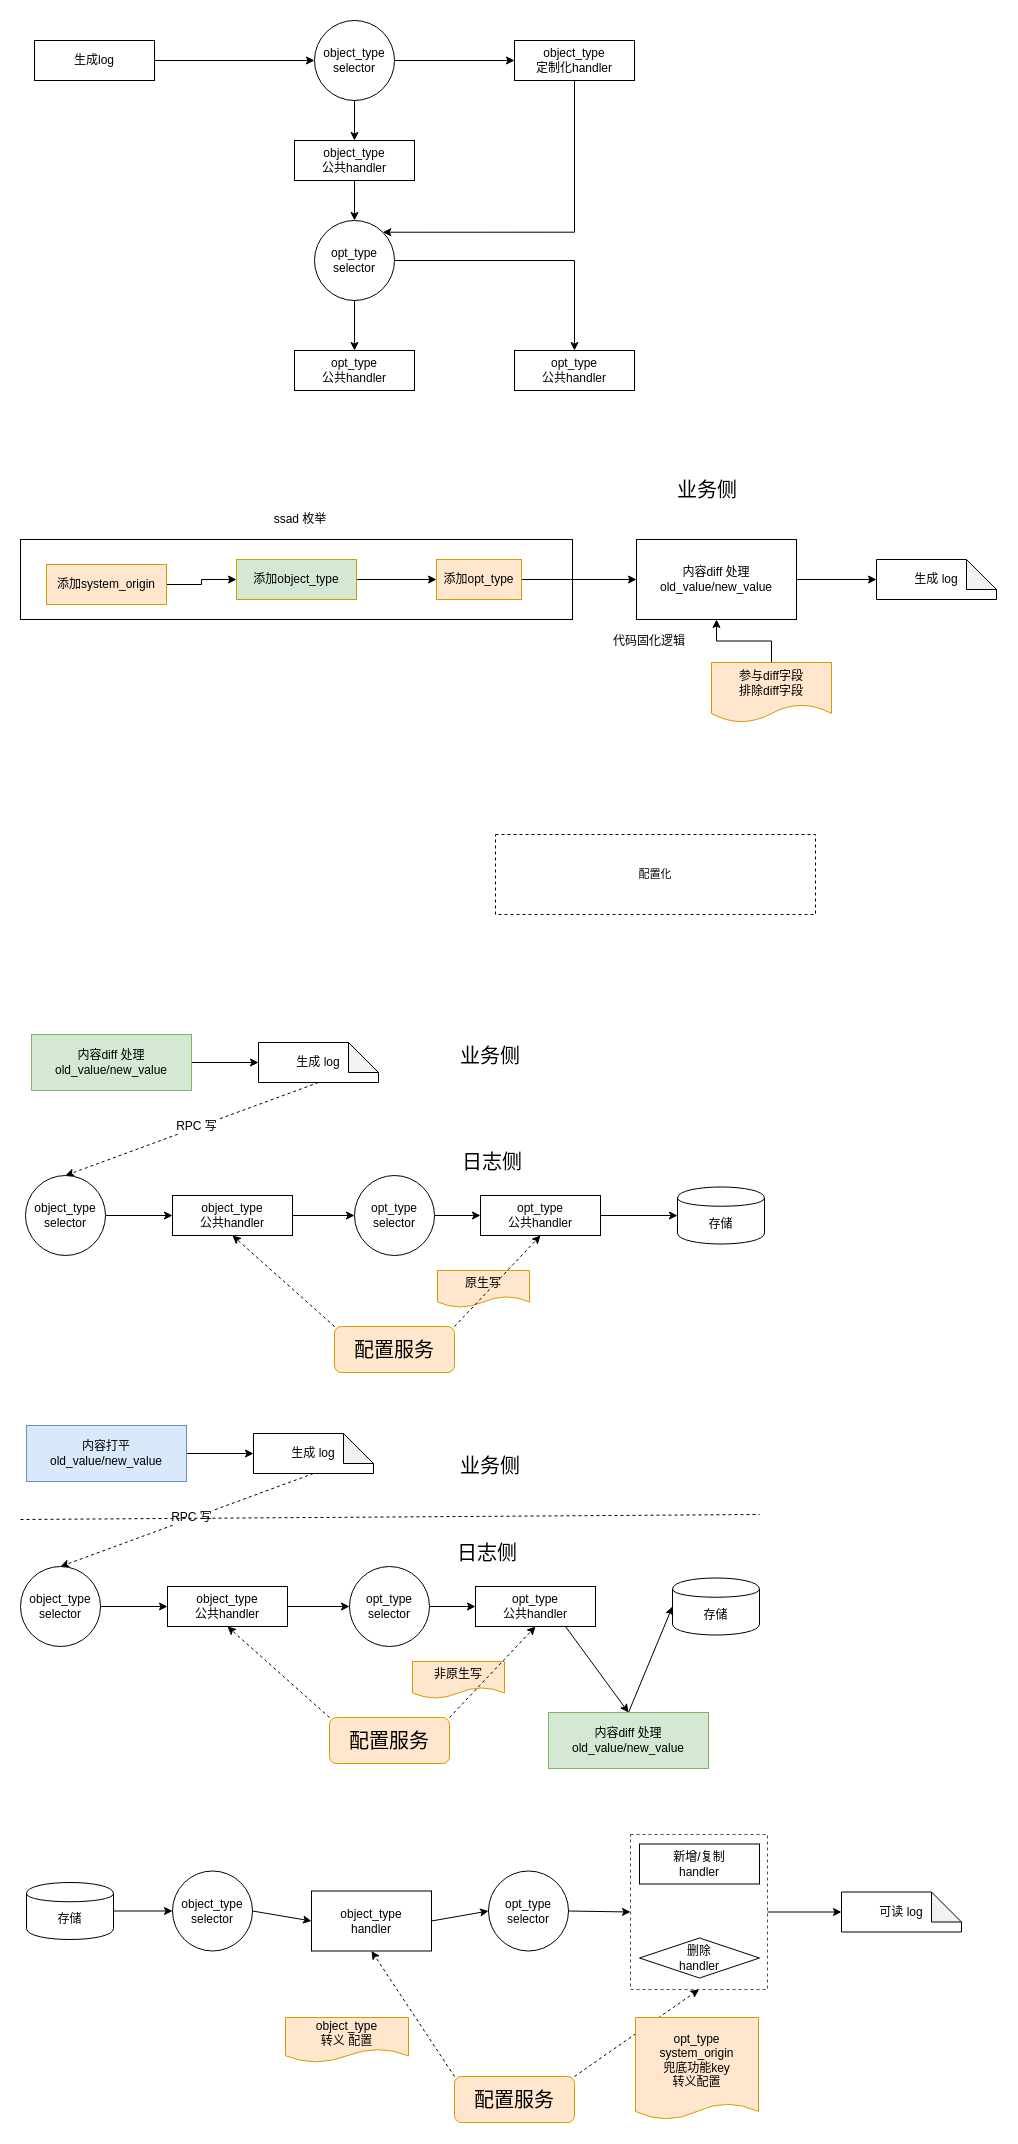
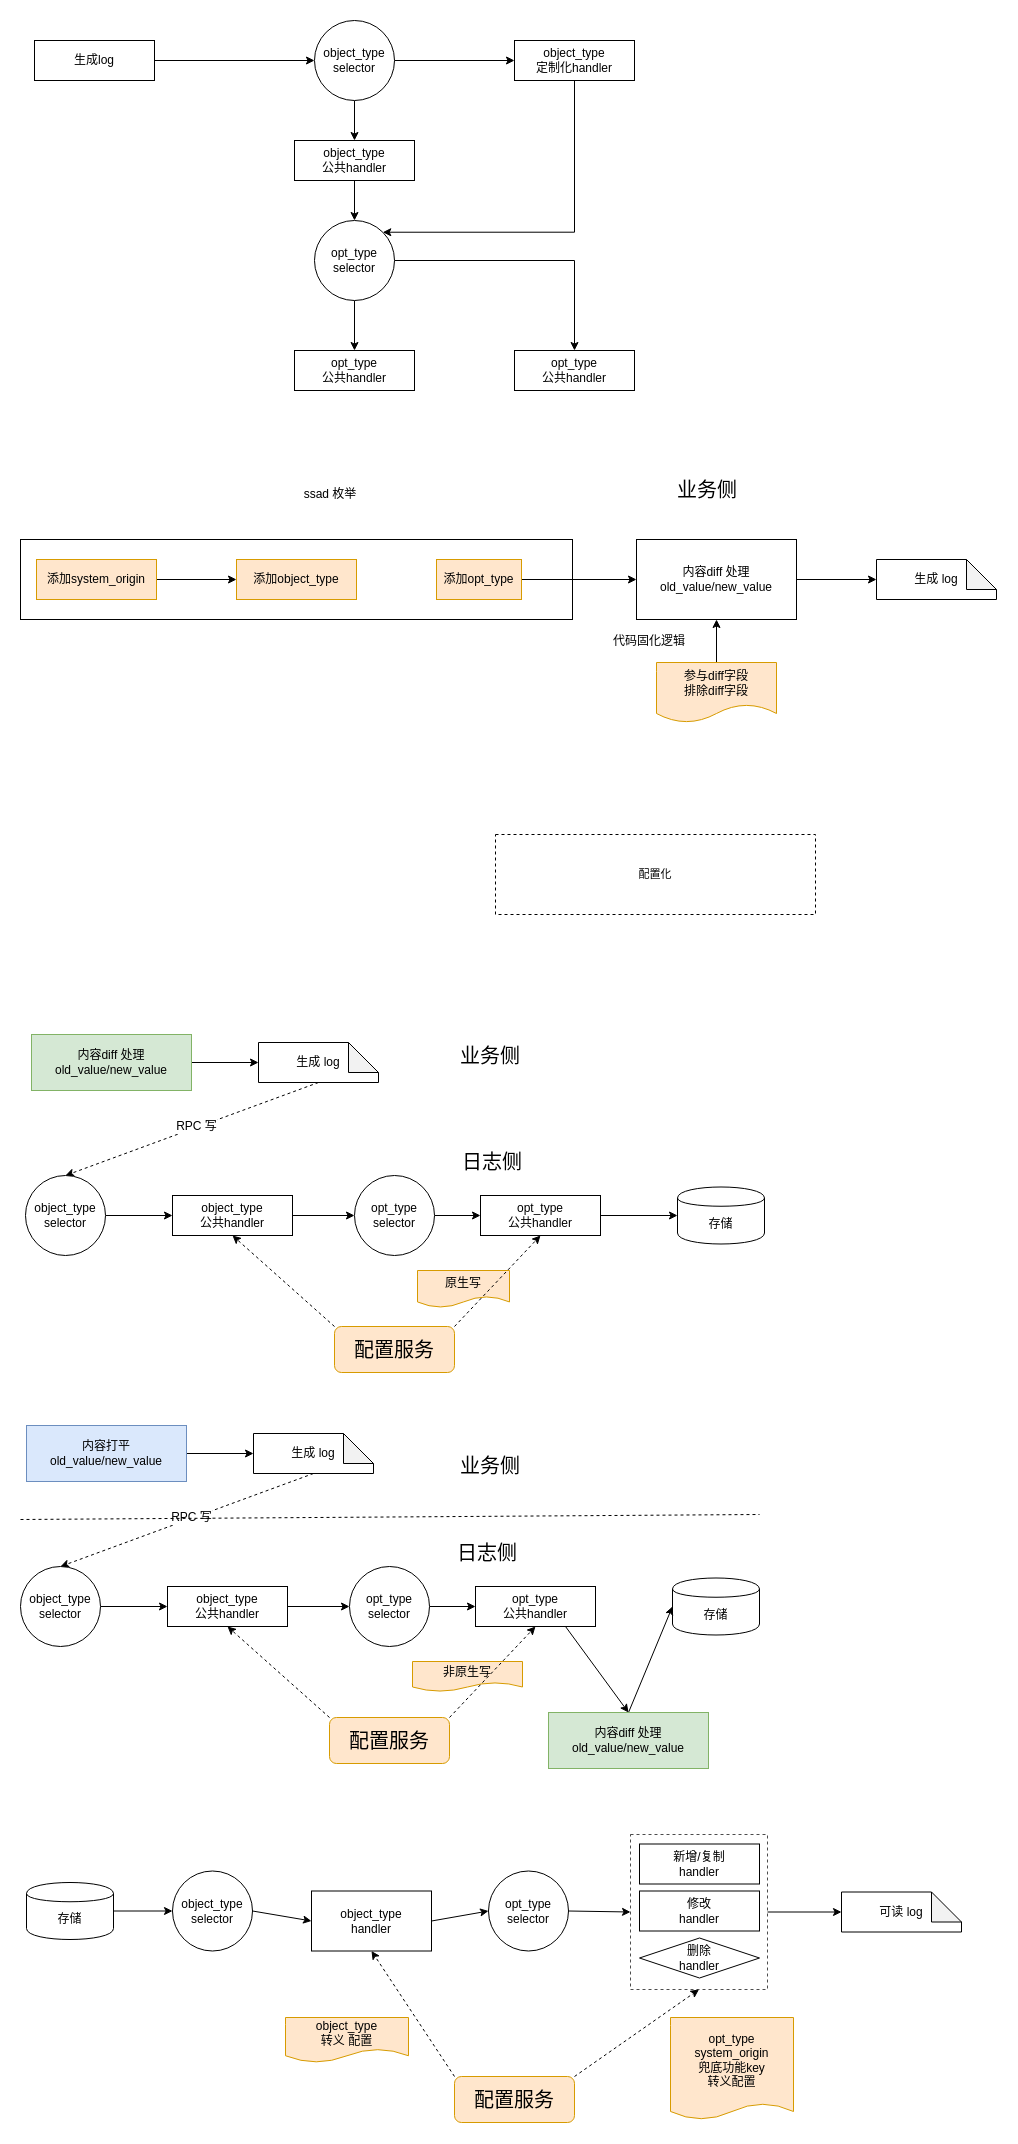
node "ssad 枚举": moved (301, 520) -> (331, 495)
node "添加object_type": fillcolor #d5e8d4 -> #ffe6cc
edge "添加object_type" -> "添加opt_type": removed
node "添加system_origin": moved (107, 585) -> (97, 580)
node "参与diff字段 排除diff字段": moved (772, 693) -> (717, 693)
node "原生写": moved (484, 1289) -> (464, 1289)
node "非原生写": size 92x37 -> 110x30
node "修改 handler": added
node "opt_type system_origin 兜底功能key 转义配置": moved (697, 2069) -> (732, 2069)
